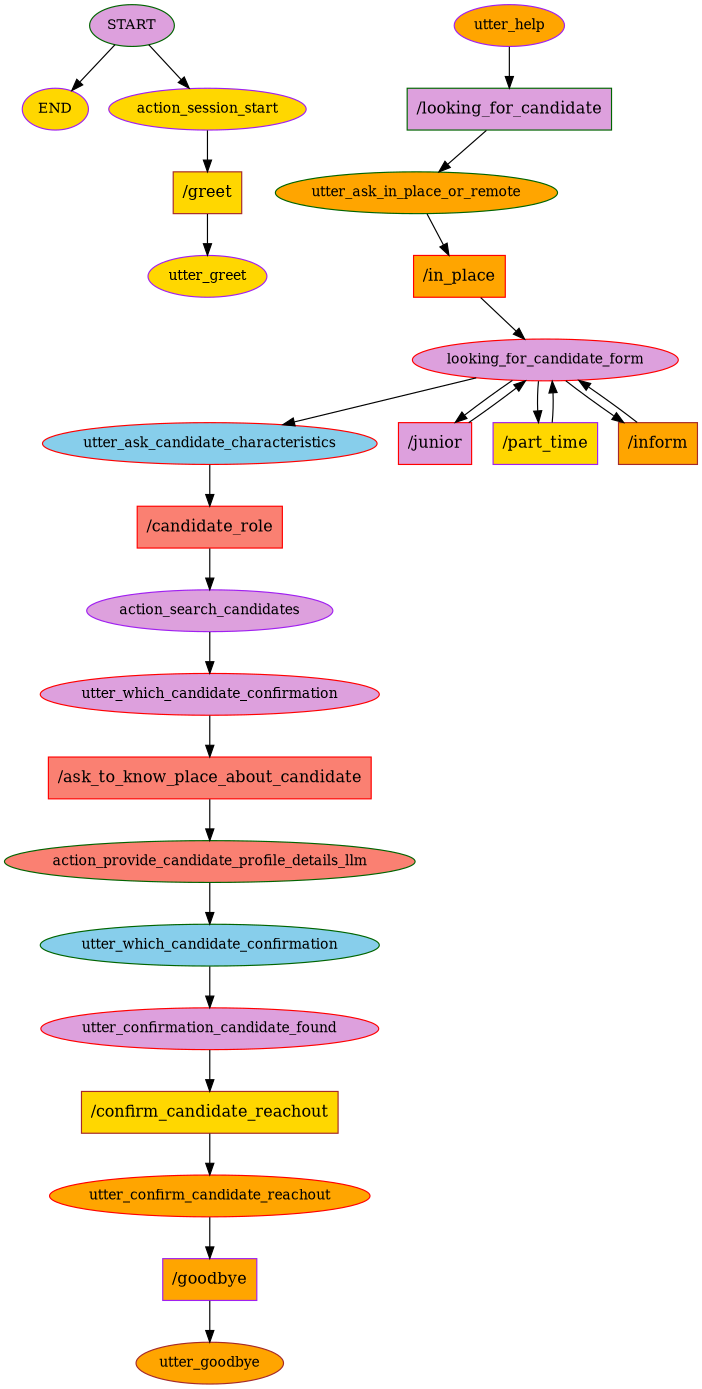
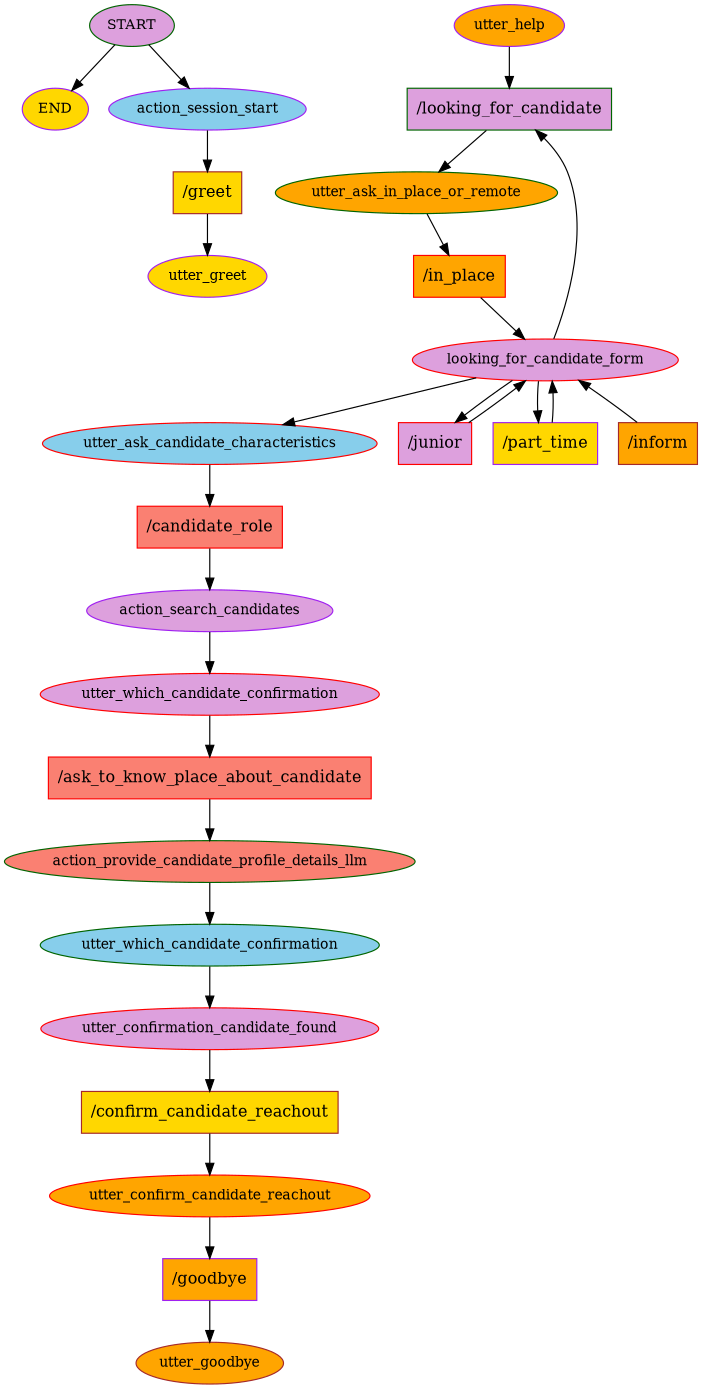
node "action_session_start": fillcolor gold -> skyblue
edge "looking_for_candidate_form" -> "/inform": now "looking_for_candidate_form" -> "/looking_for_candidate"
